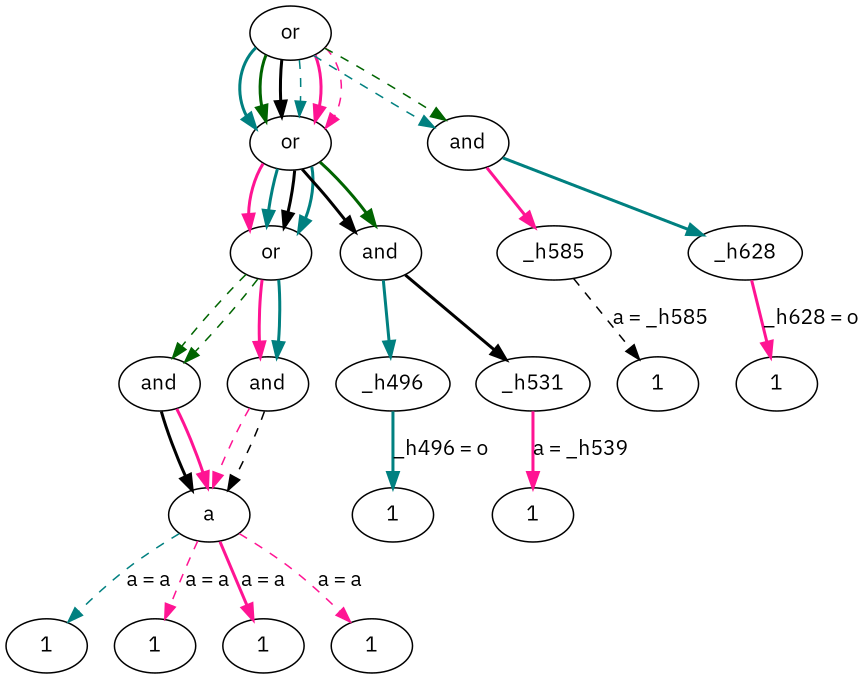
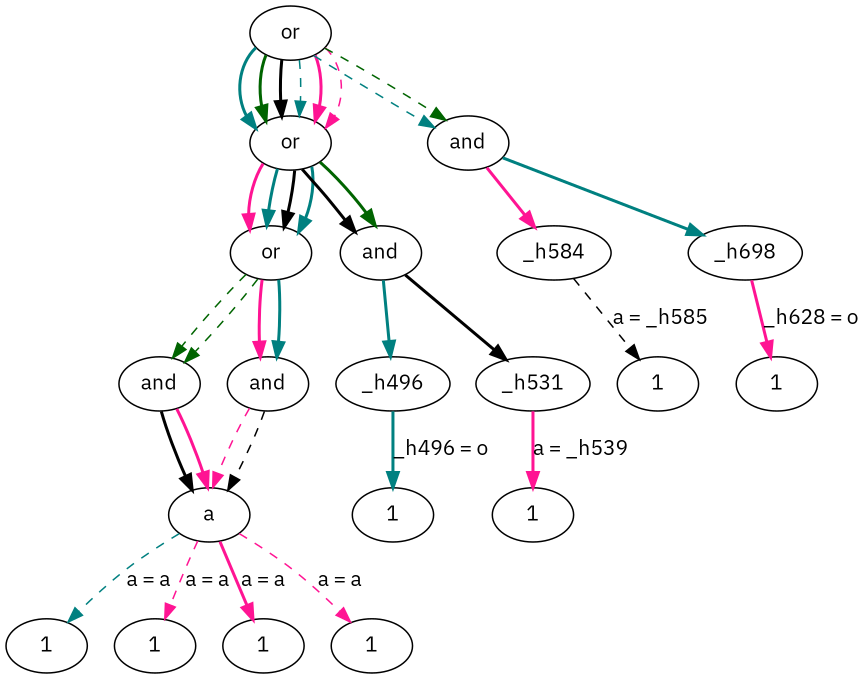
node "_h585": label "_h585" -> "_h584"
node "_h628": label "_h628" -> "_h698"
